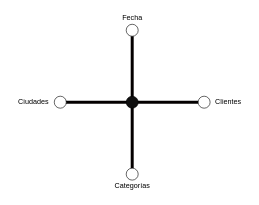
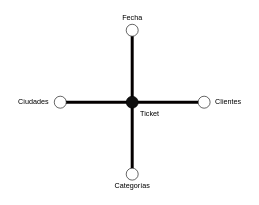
node "Ticket": added
